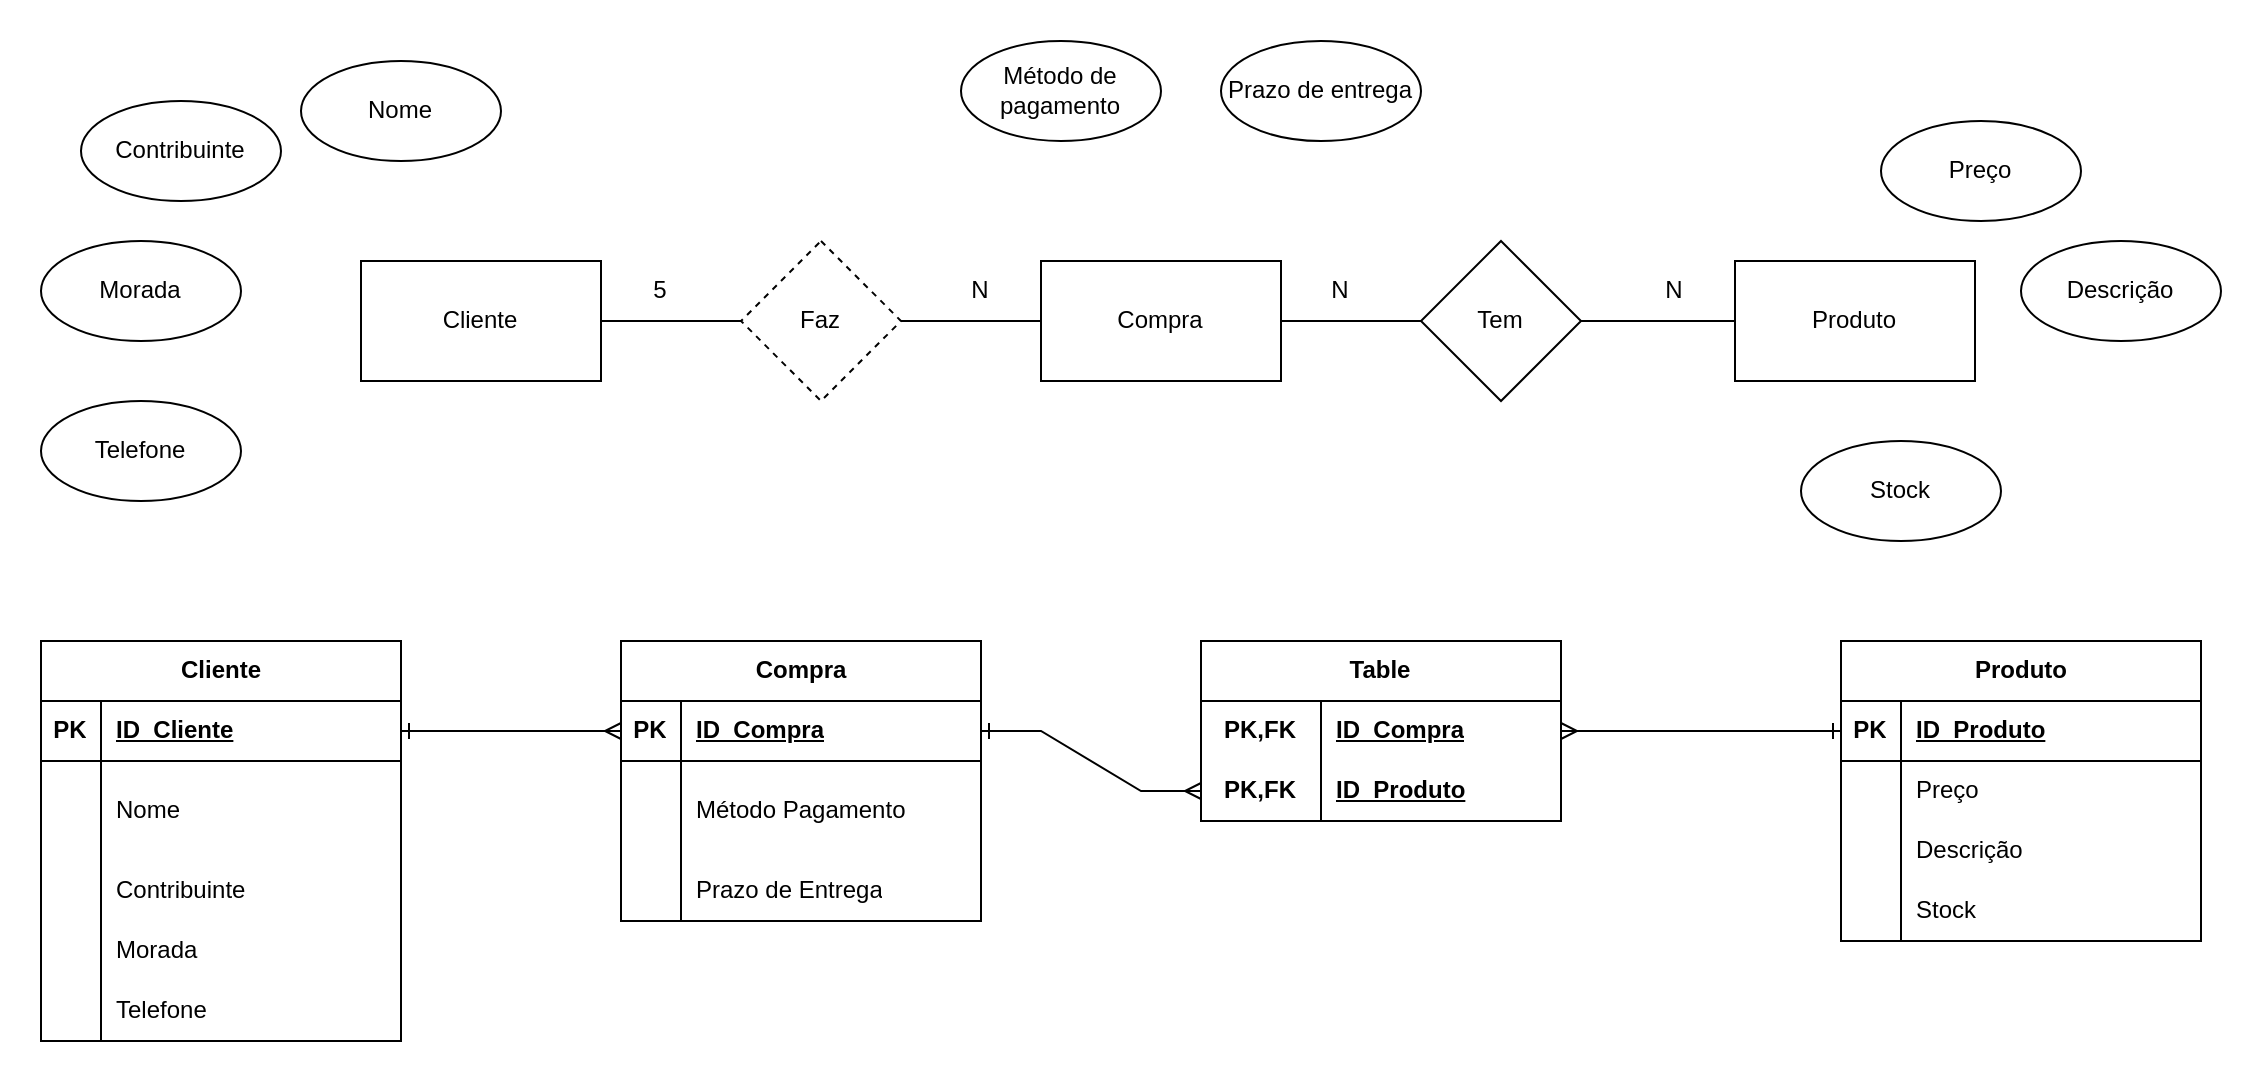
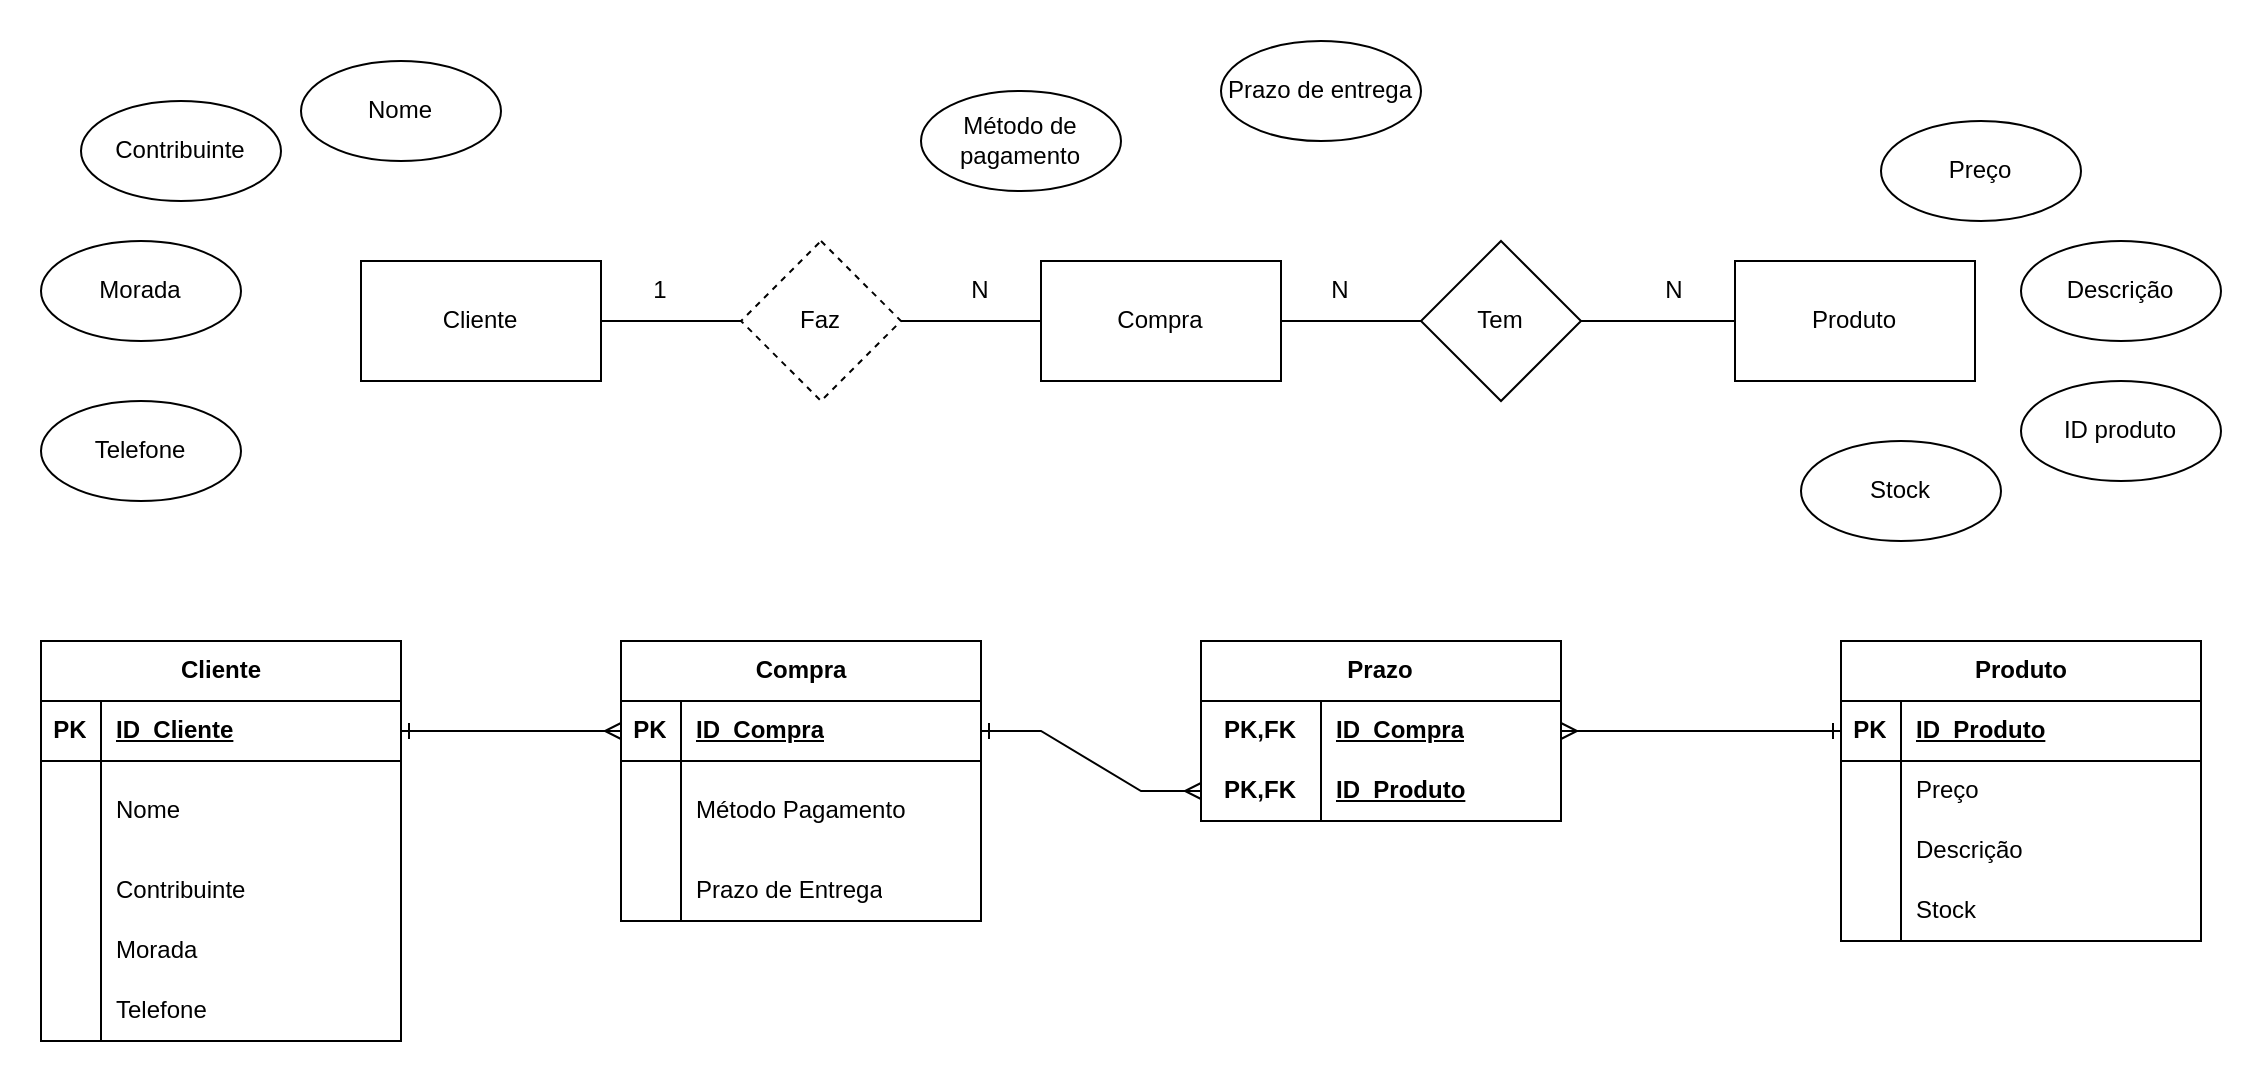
node "Método de pagamento": moved (1061, 91) -> (1021, 141)
node "5": label "5" -> "1"
node "ID produto": added
node "Table": label "Table" -> "Prazo"
